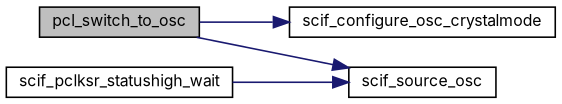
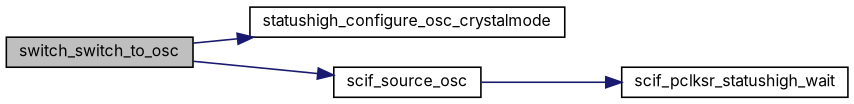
node "pcl_switch_to_osc": label "pcl_switch_to_osc" -> "switch_switch_to_osc"
node "scif_configure_osc_crystalmode": label "scif_configure_osc_crystalmode" -> "statushigh_configure_osc_crystalmode"
edge "scif_pclksr_statushigh_wait" -> "scif_source_osc": reversed
